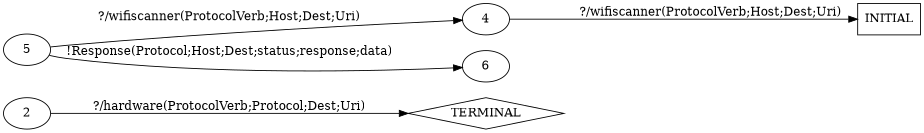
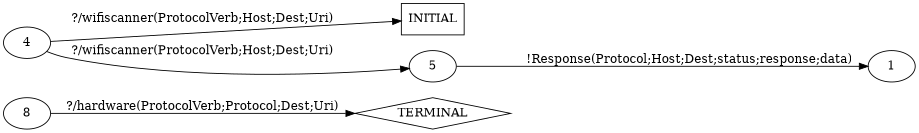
edge "5" -> "4": reversed
node "6": label "6" -> "1"
node "2": label "2" -> "8"
